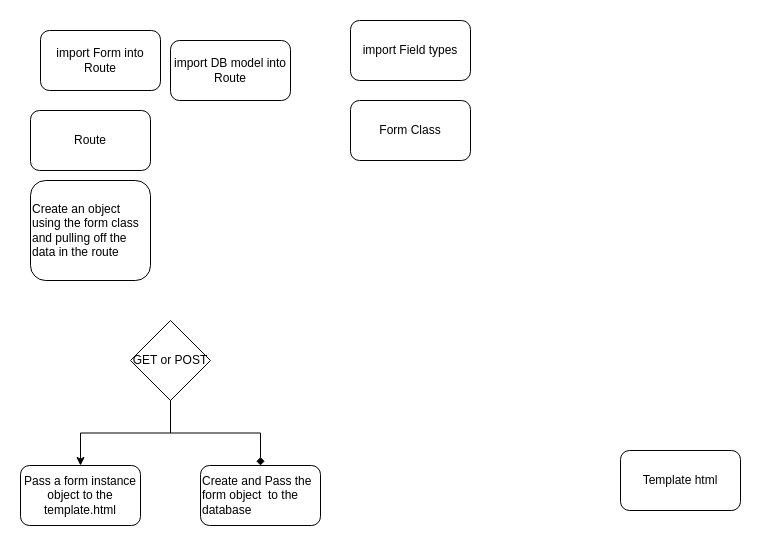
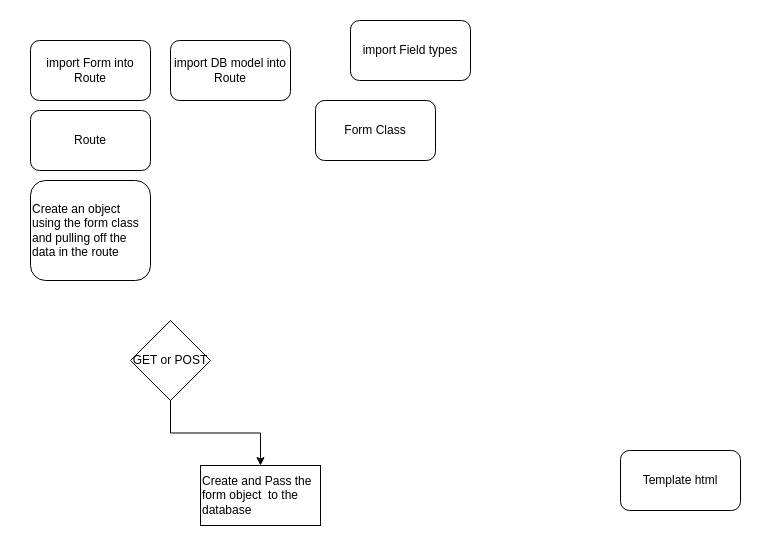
node "import Form into Route": moved (101, 61) -> (91, 71)
node "Form Class": moved (411, 131) -> (376, 131)
edge "GET or POST" -> "Pass a form instance object to the template.html": removed
edge "GET or POST" -> "Create and Pass the form object to the database": arrowhead diamond -> classic
node "Pass a form instance object to the template.html": removed
node "Create and Pass the form object to the database": shape rounded rectangle -> rectangle
